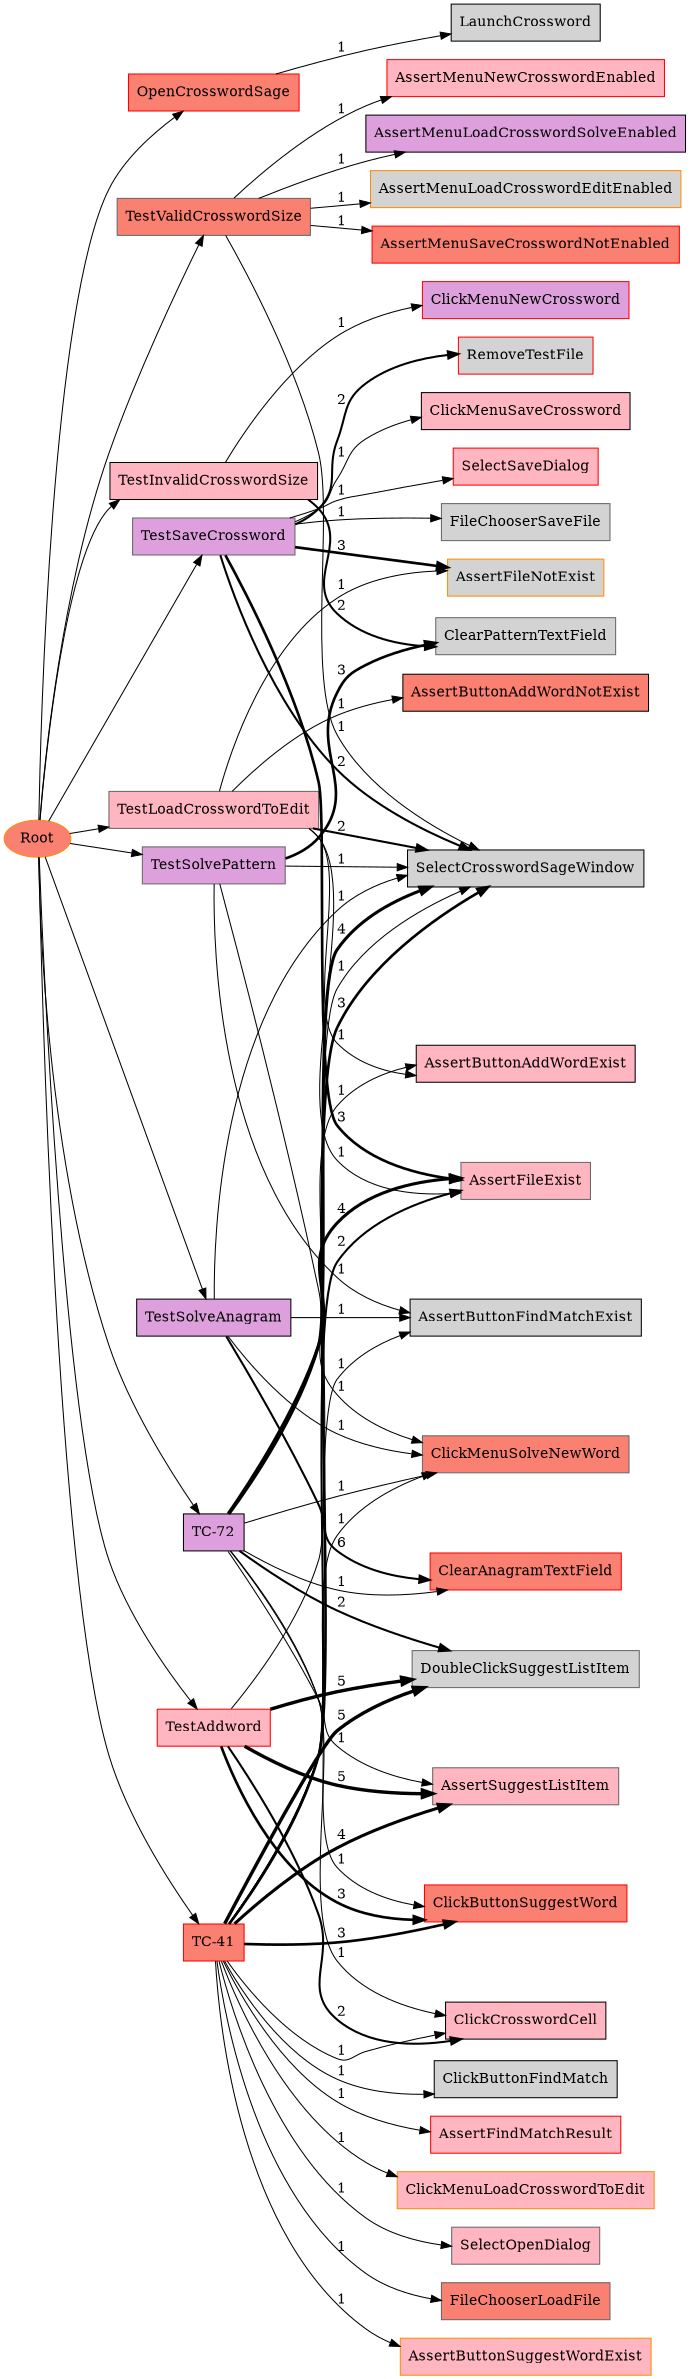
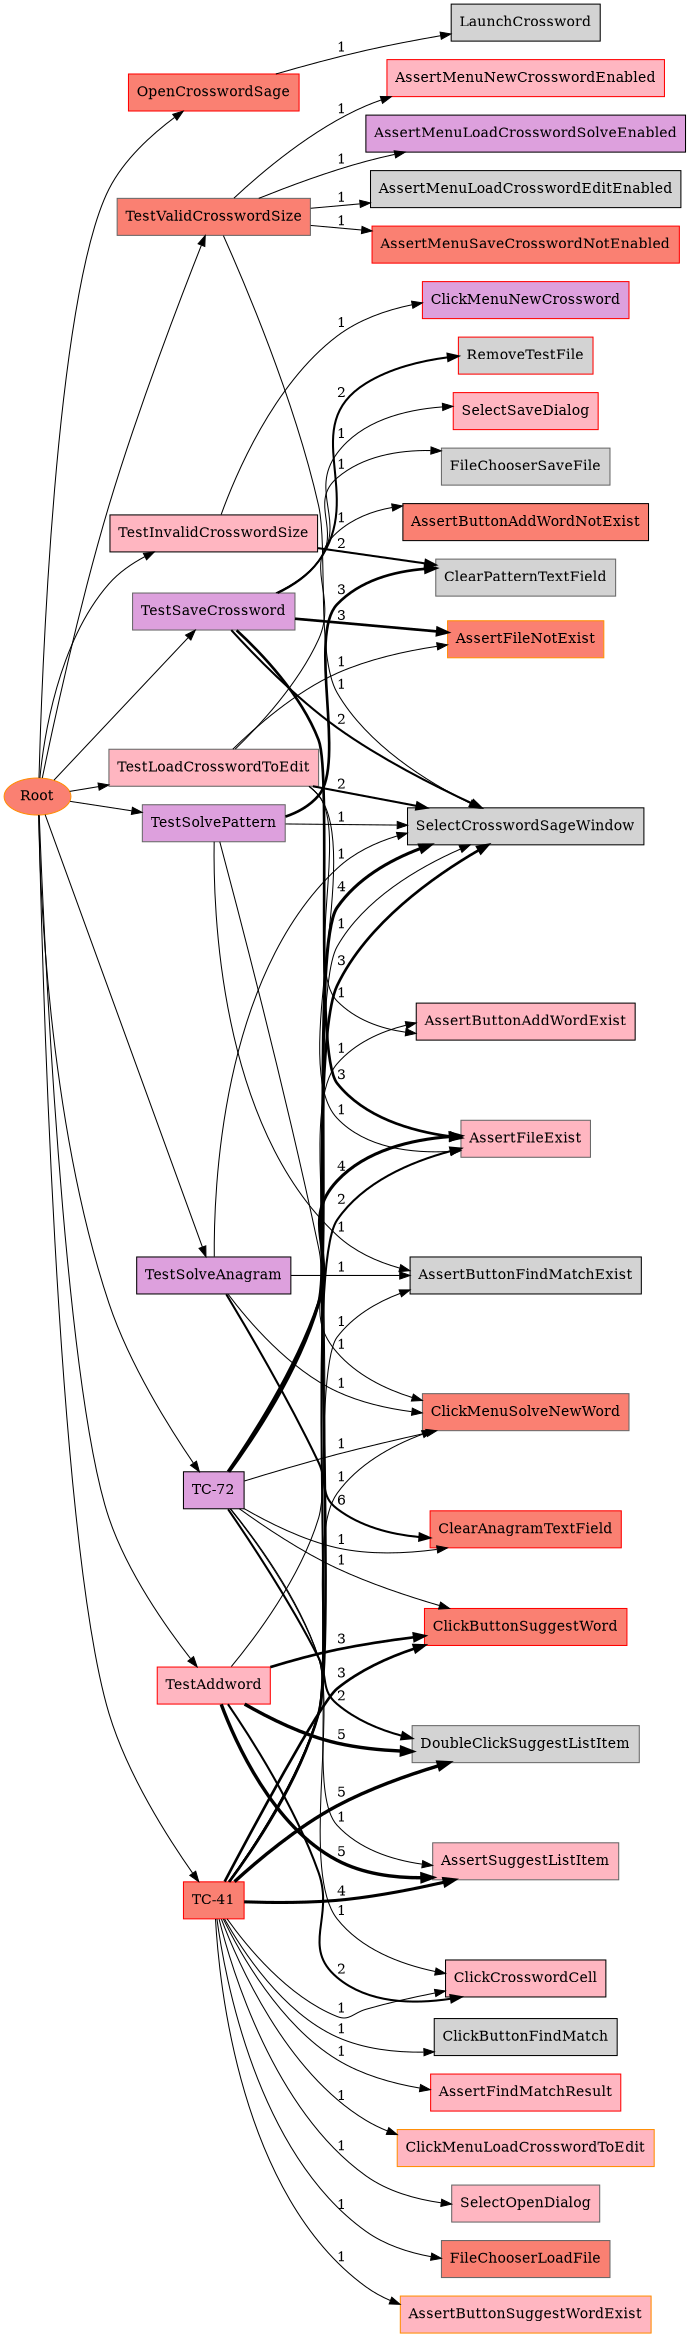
node "AssertMenuLoadCrosswordEditEnabled": color darkorange -> black
node "ClickMenuSaveCrossword": removed
node "AssertFileNotExist": fillcolor lightgrey -> salmon
